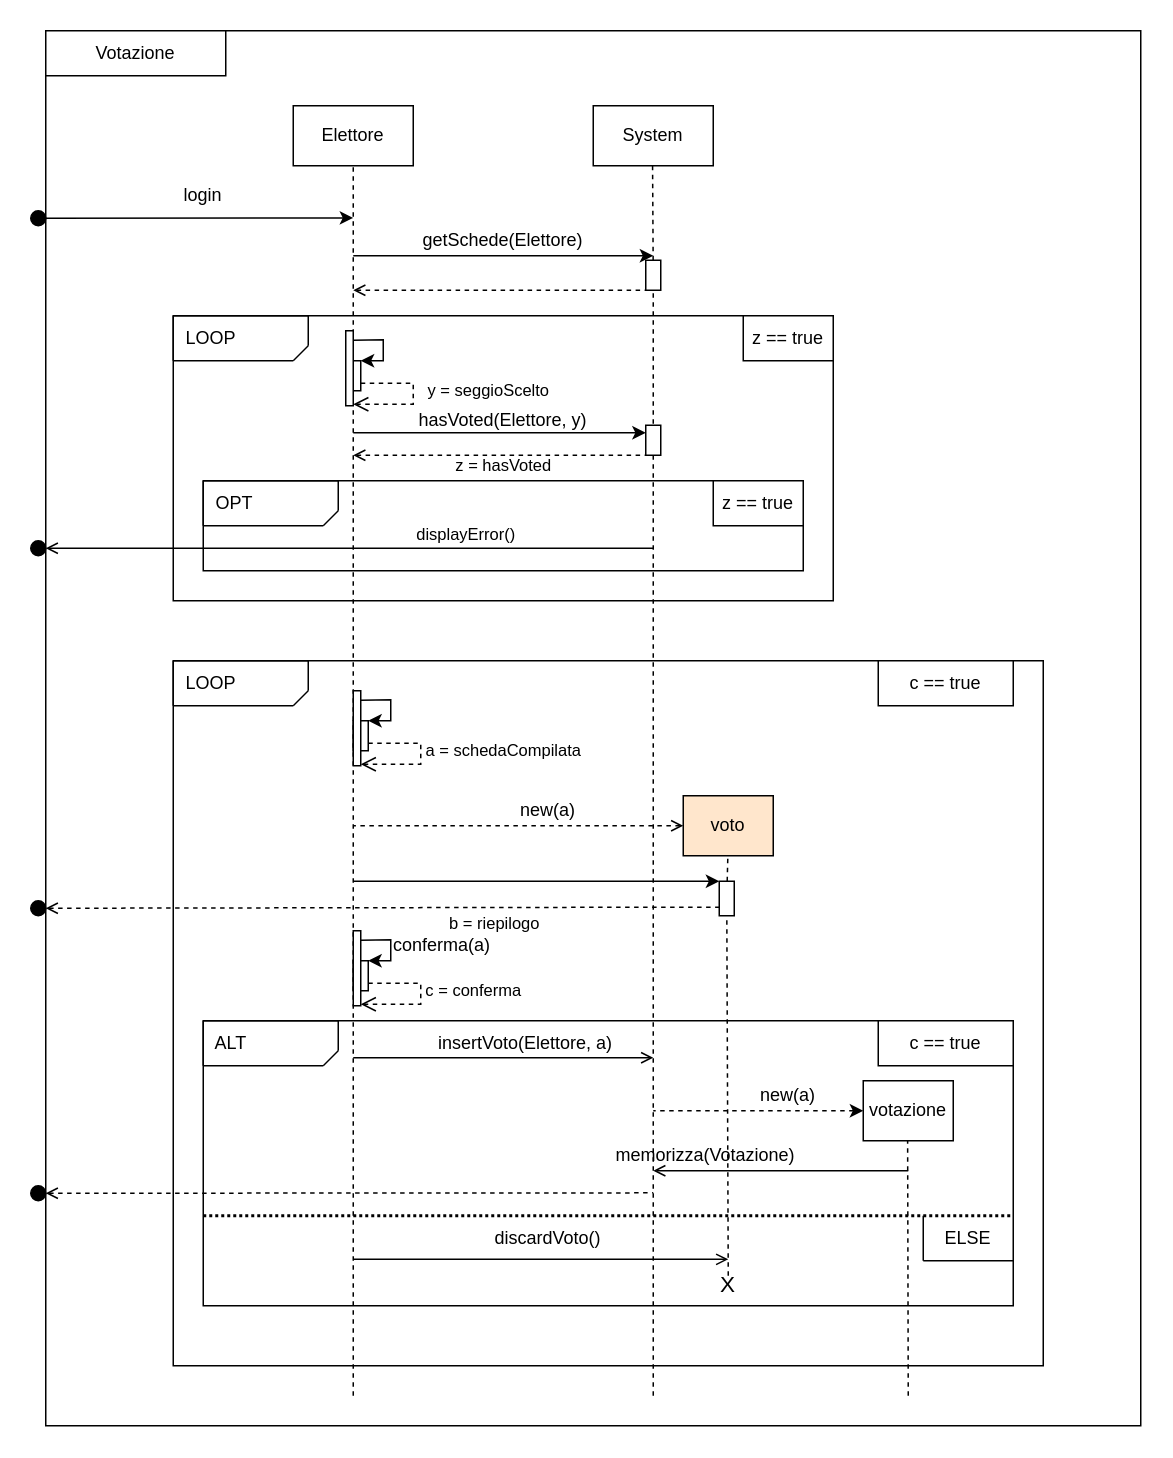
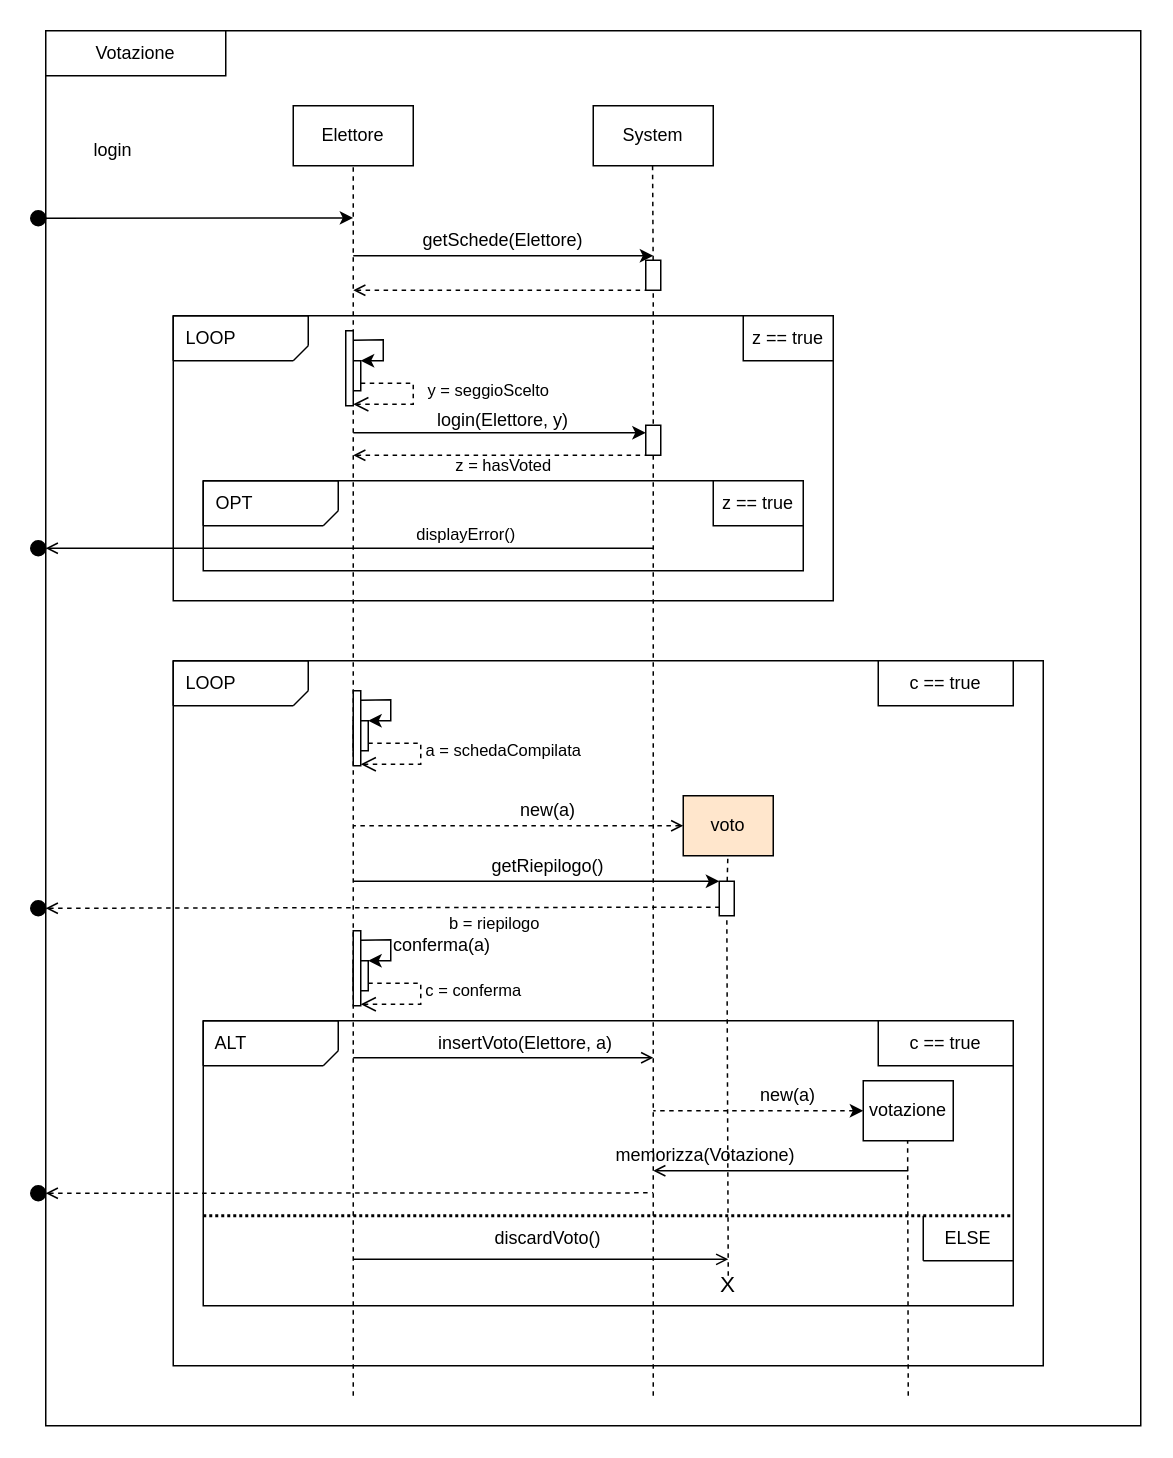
node "login": moved (203, 196) -> (113, 151)
node "hasVoted(Elettore, y)": label "hasVoted(Elettore, y)" -> "login(Elettore, y)"
node "getRiepilogo()": added
